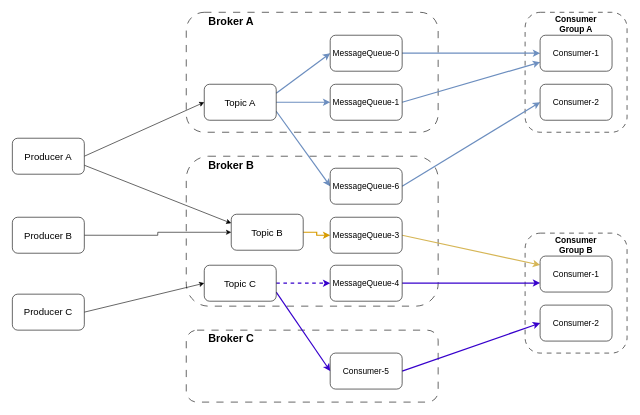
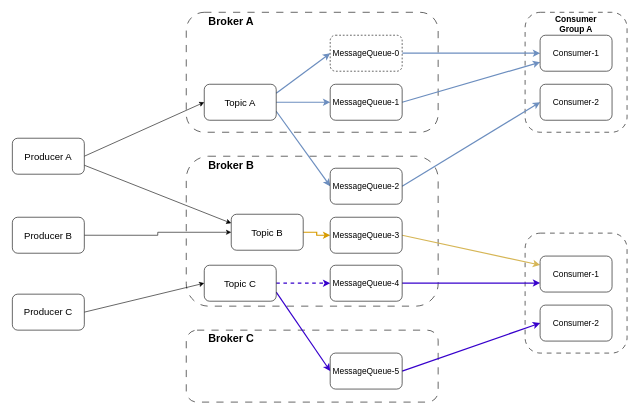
node "MessageQueue-0": style solid -> dashed
node "MessageQueue-6": label "MessageQueue-6" -> "MessageQueue-2"
node "Consumer Group B": removed
node "Consumer-5": label "Consumer-5" -> "MessageQueue-5"
